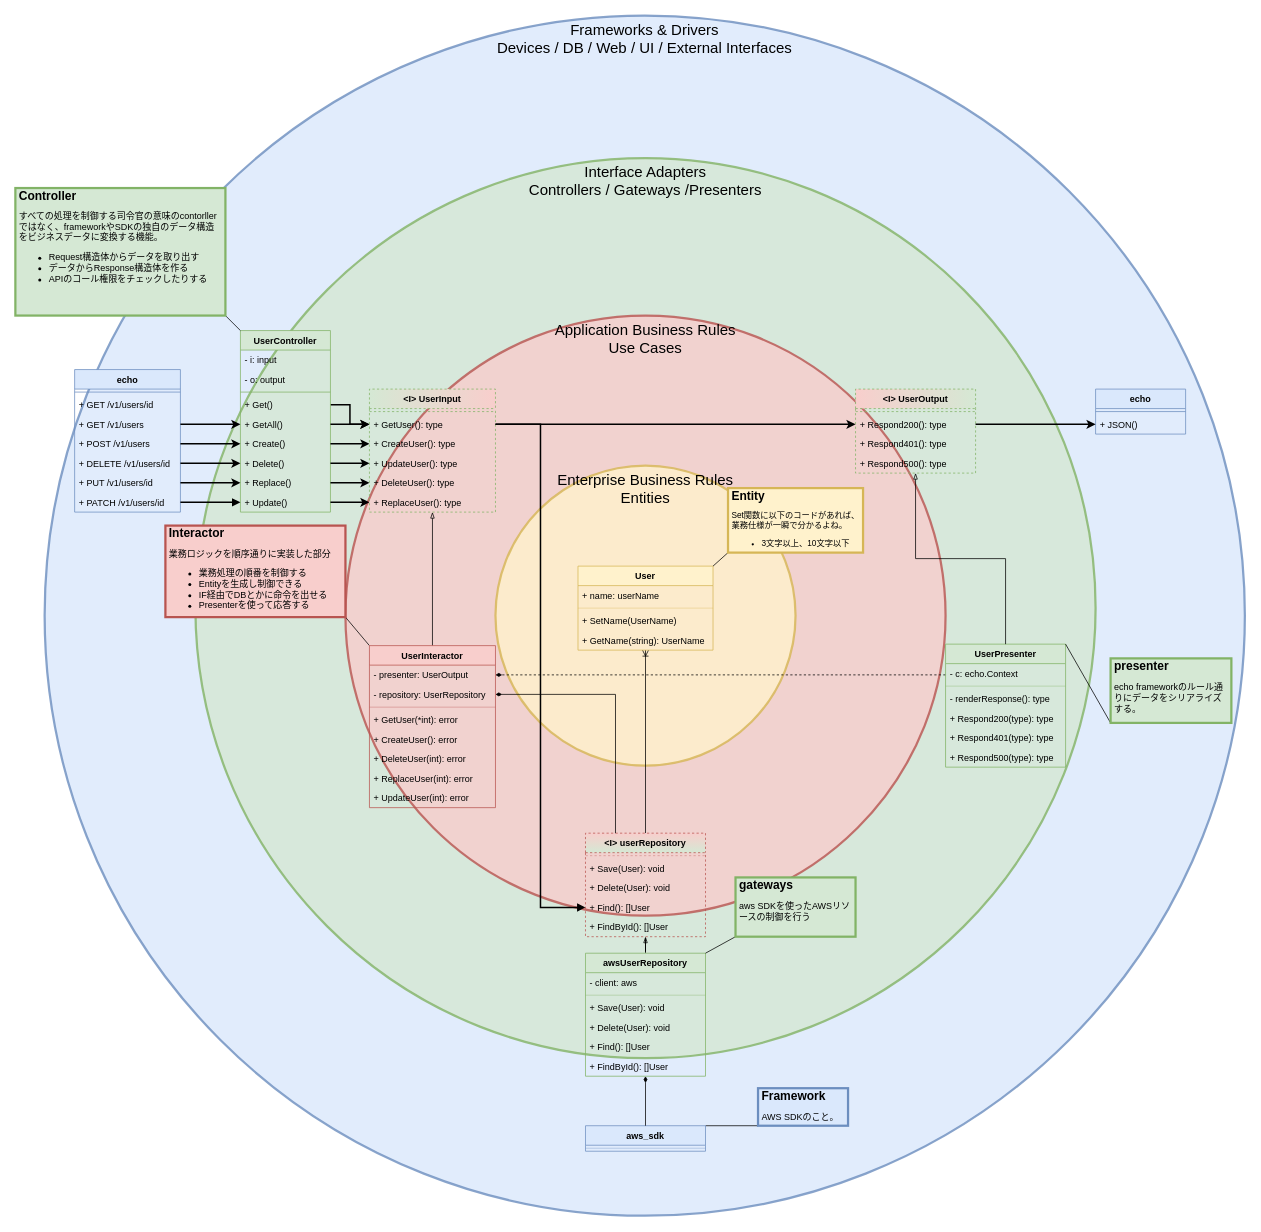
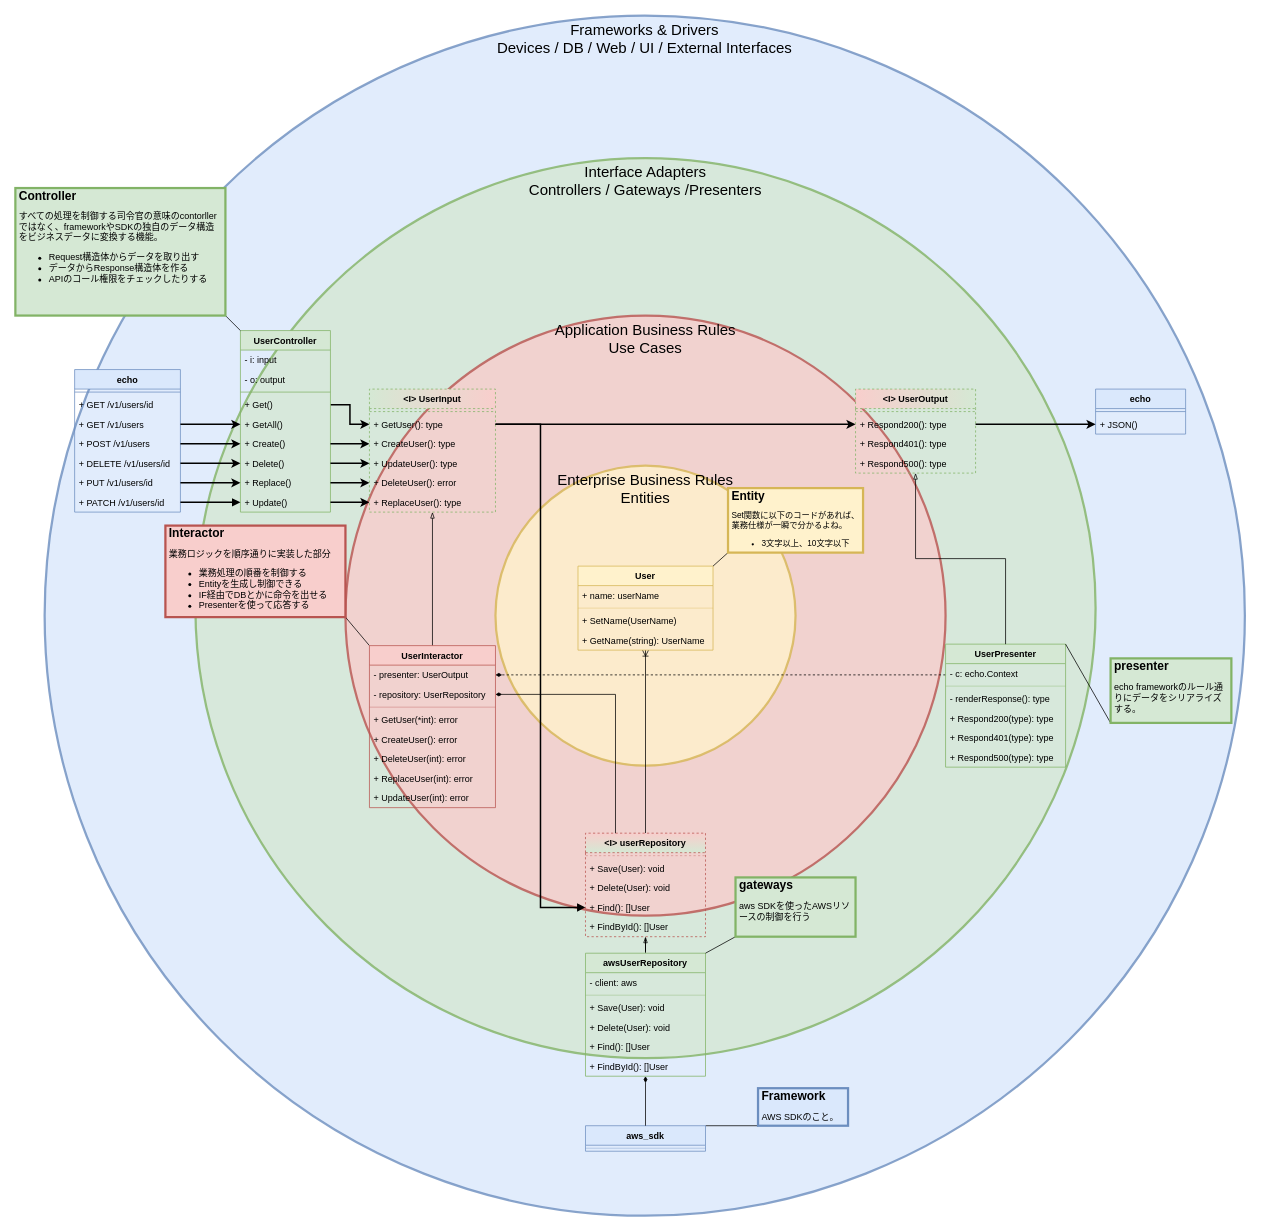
edge "+ GetAll()" -> "+ GetUser(): type": removed
node "+ DeleteUser(): type": label "+ DeleteUser(): type" -> "+ DeleteUser(): error"
